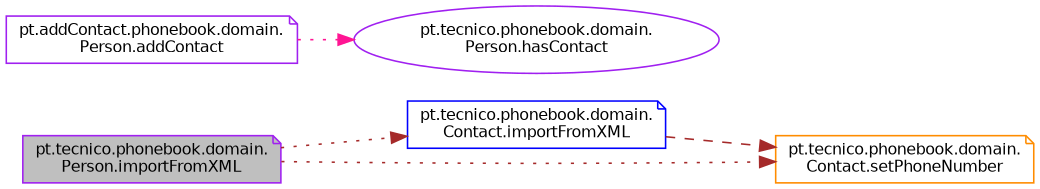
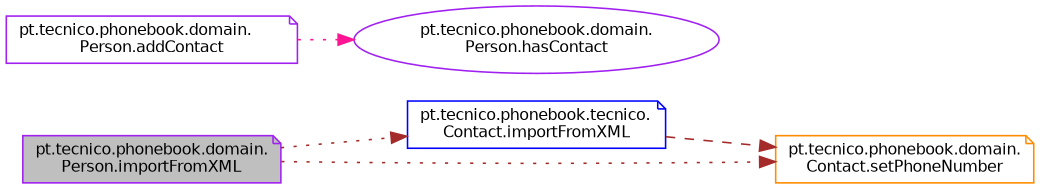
node "pt.addContact.phonebook.domain. Person.addContact": label "pt.addContact.phonebook.domain. Person.addContact" -> "pt.tecnico.phonebook.domain. Person.addContact"
node "pt.tecnico.phonebook.domain. Contact.importFromXML": label "pt.tecnico.phonebook.domain. Contact.importFromXML" -> "pt.tecnico.phonebook.tecnico. Contact.importFromXML"
